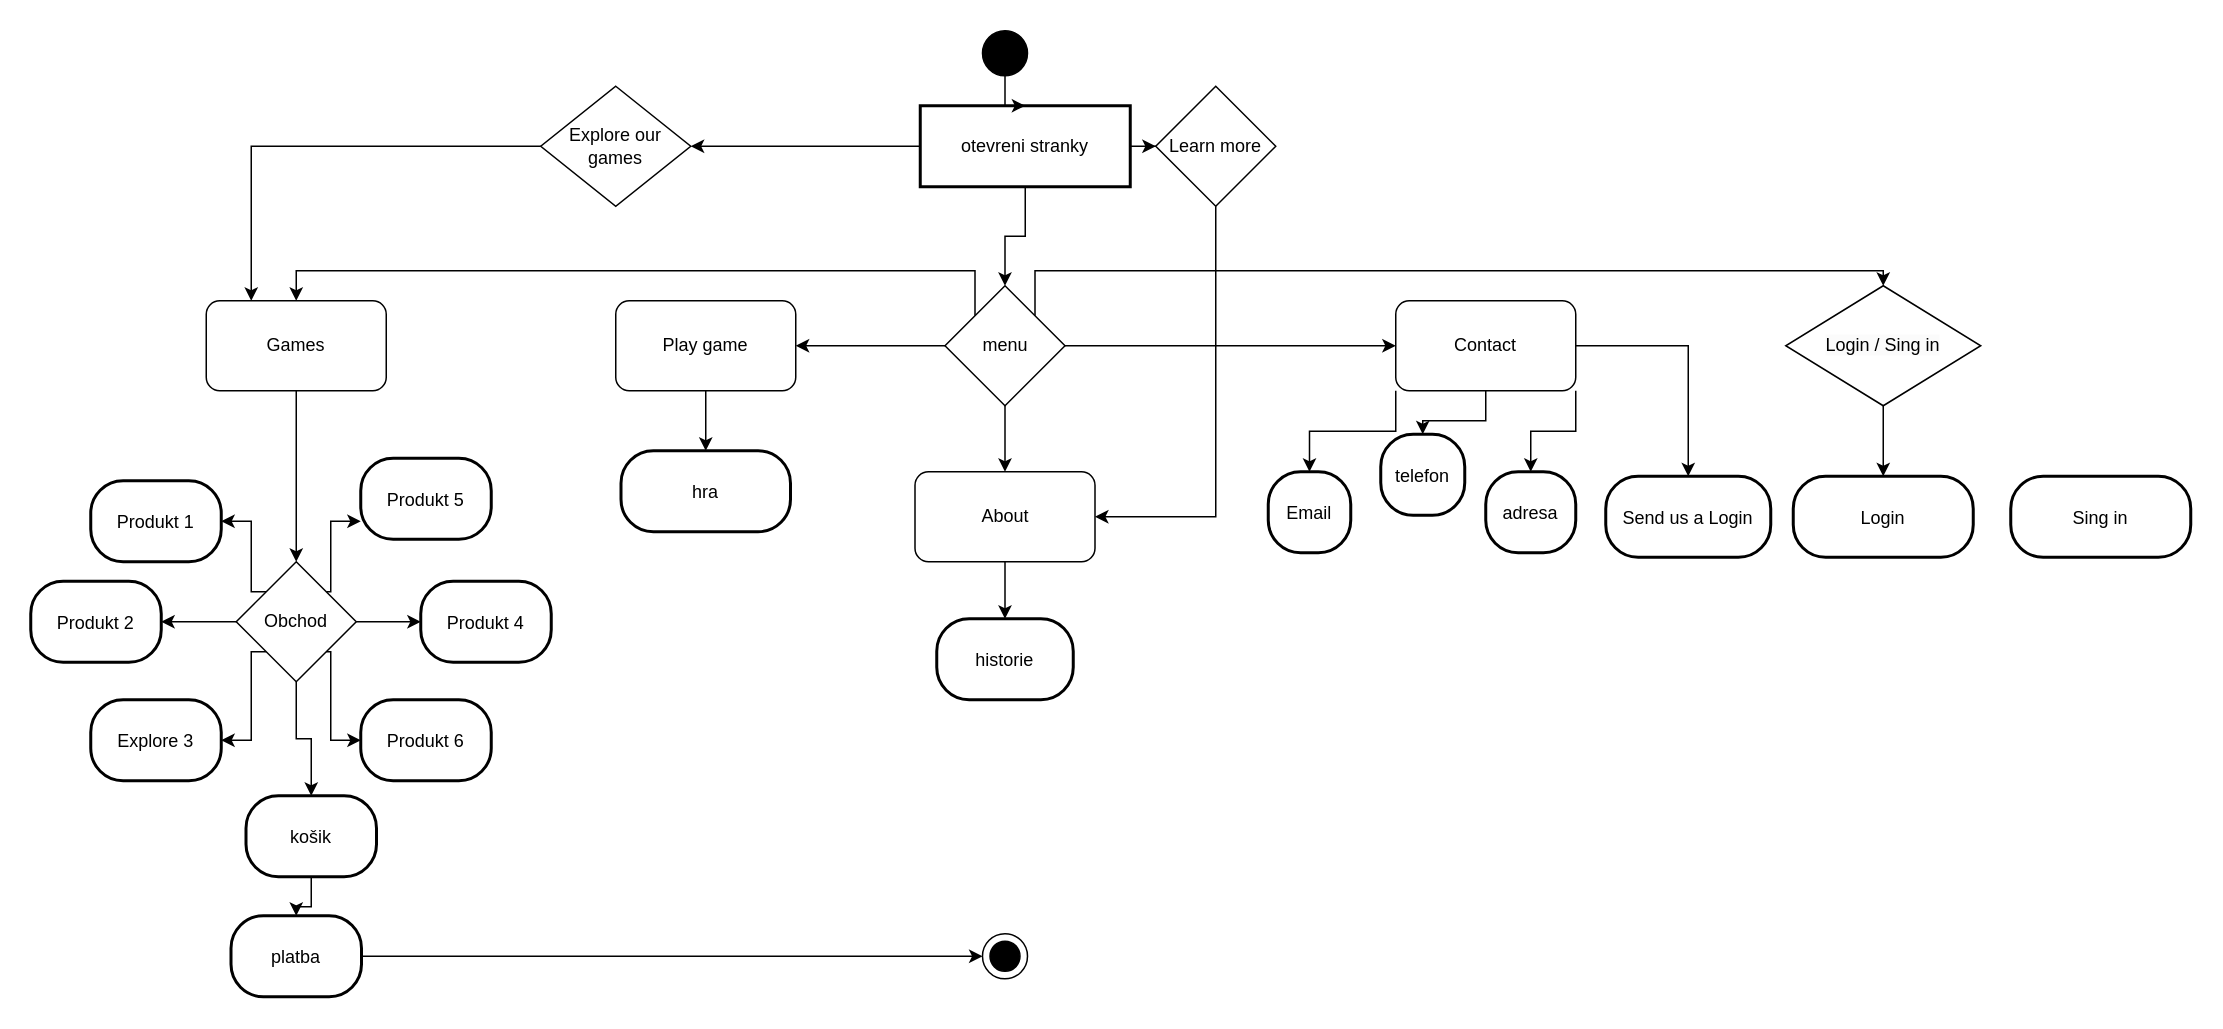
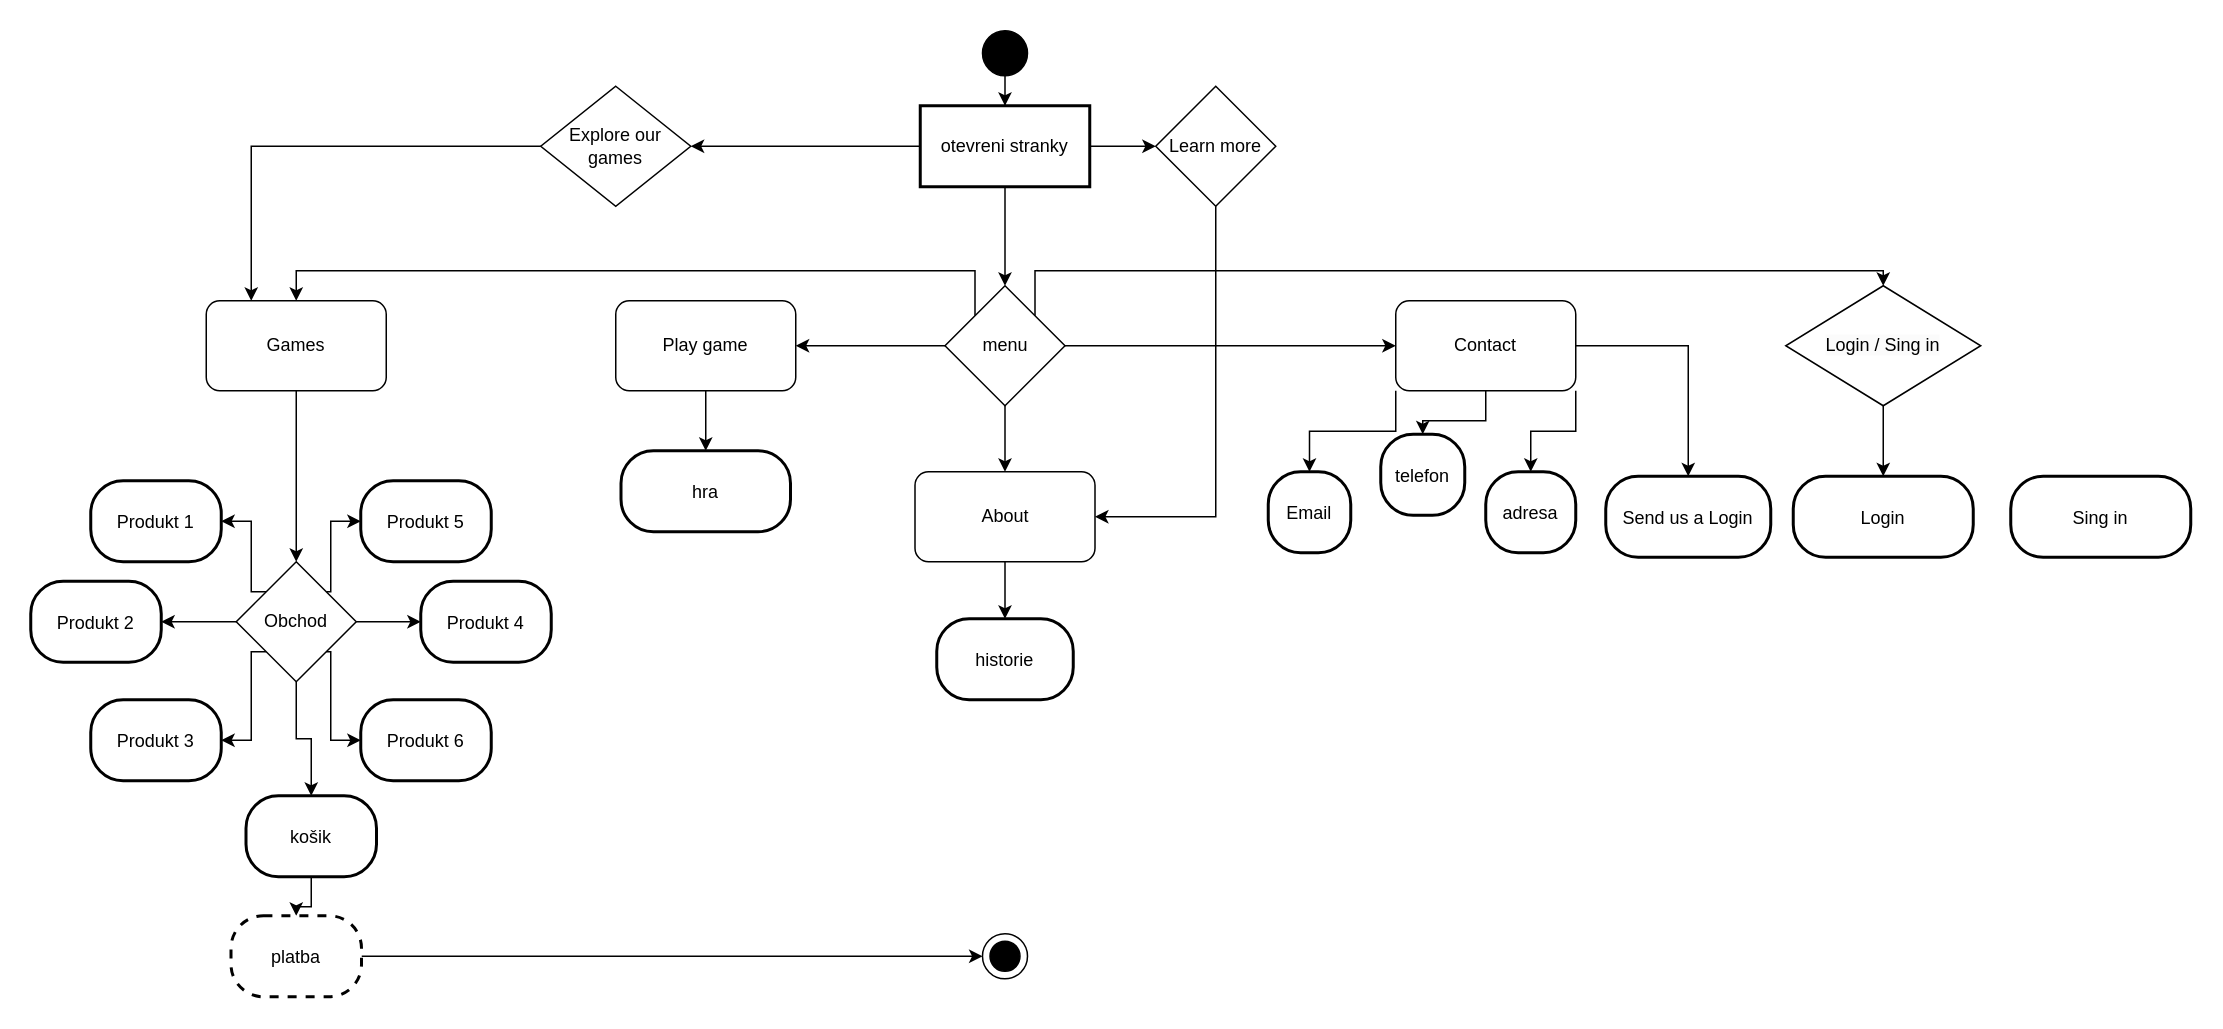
node "otevreni stranky": size 210x81 -> 170x81
node "Produkt 5": moved (426, 499) -> (426, 521)
node "Explore 3": label "Explore 3" -> "Produkt 3"
node "platba": style solid -> dashed
